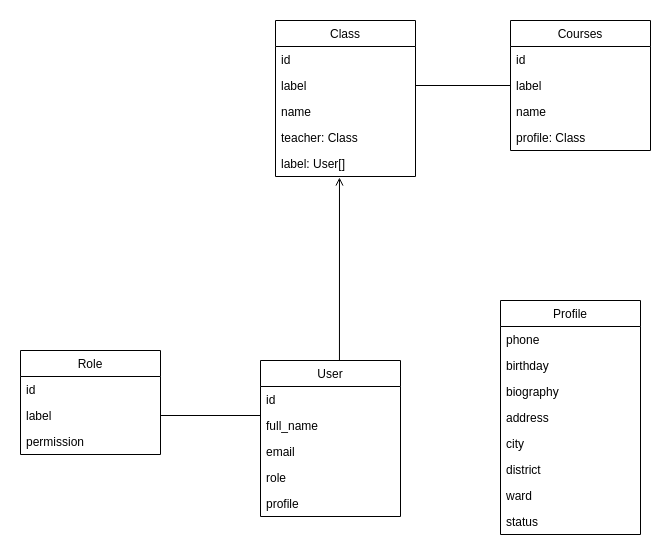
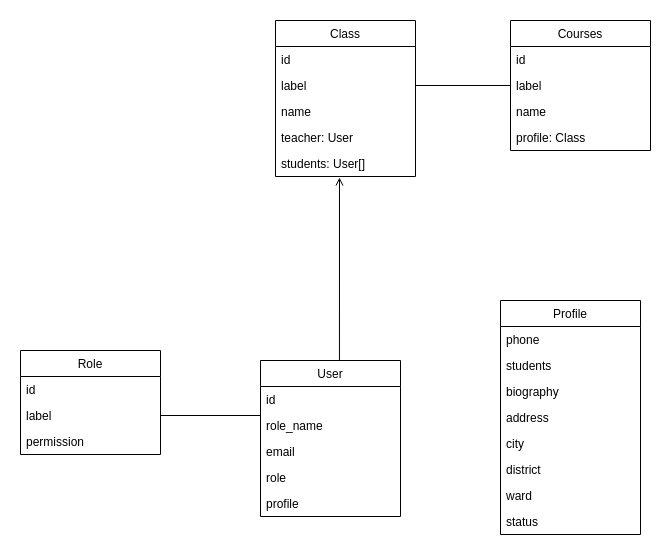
node "teacher: Class": label "teacher: Class" -> "teacher: User"
node "label: User[]": label "label: User[]" -> "students: User[]"
node "birthday": label "birthday" -> "students"
node "full_name": label "full_name" -> "role_name"
